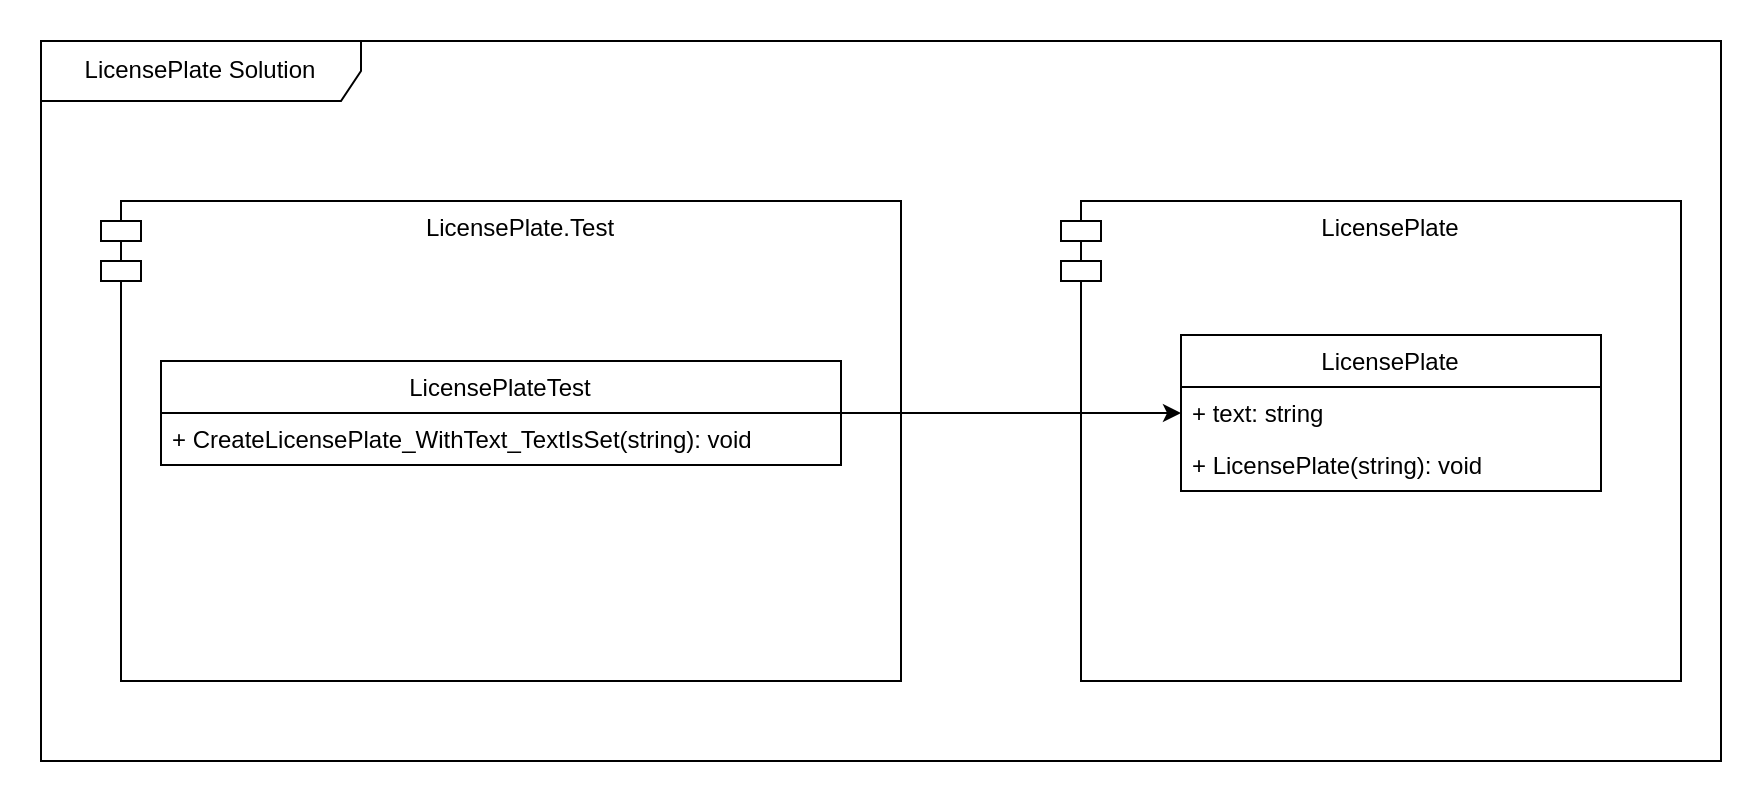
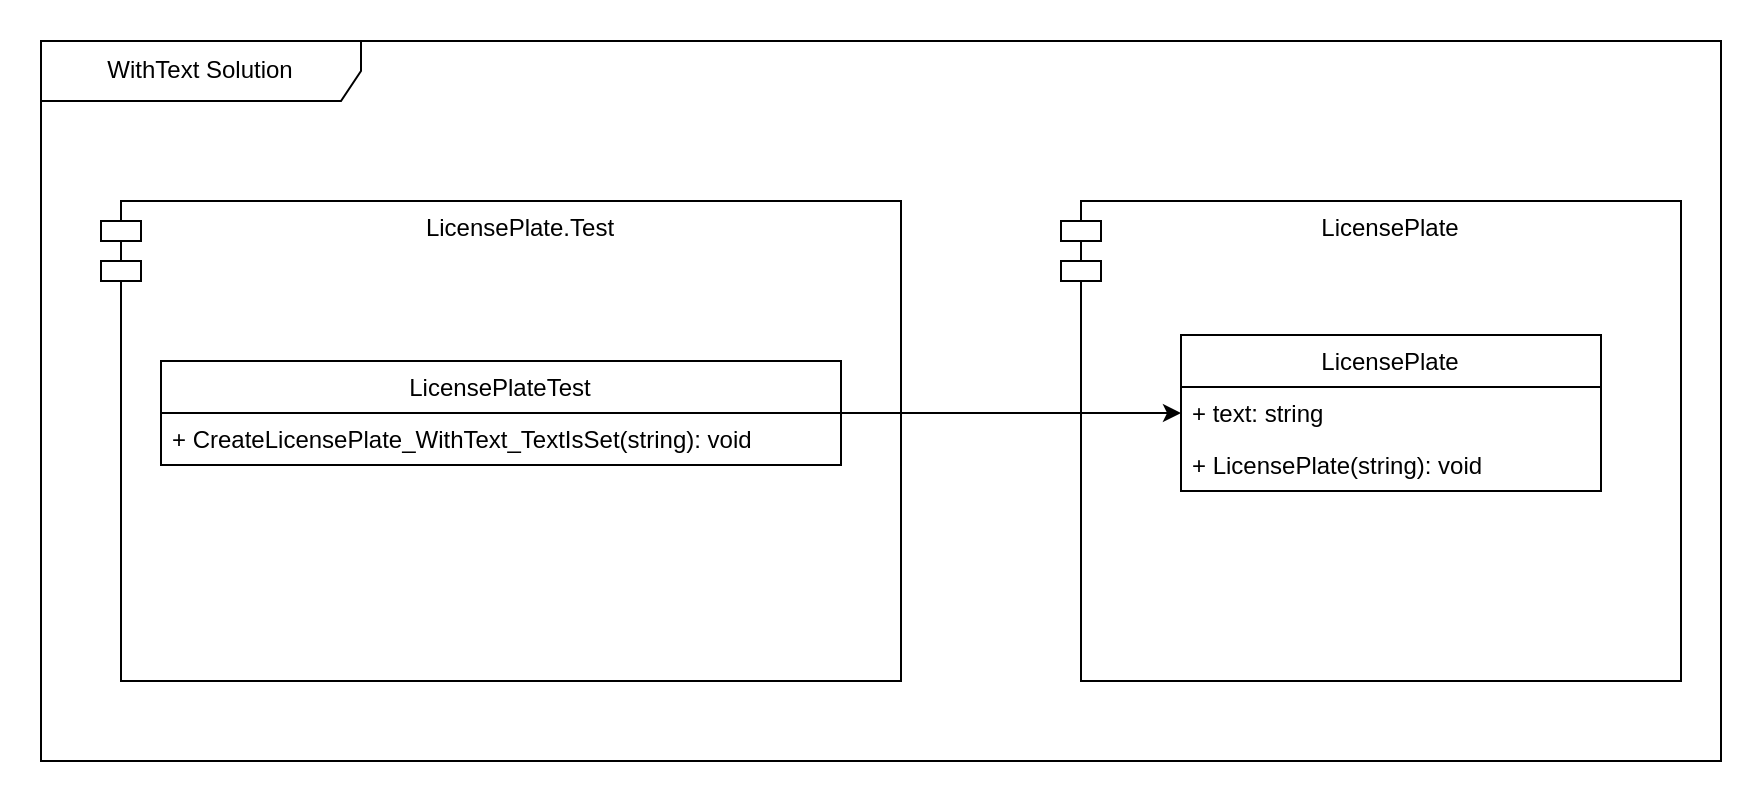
node "LicensePlate Solution": label "LicensePlate Solution" -> "WithText Solution"
